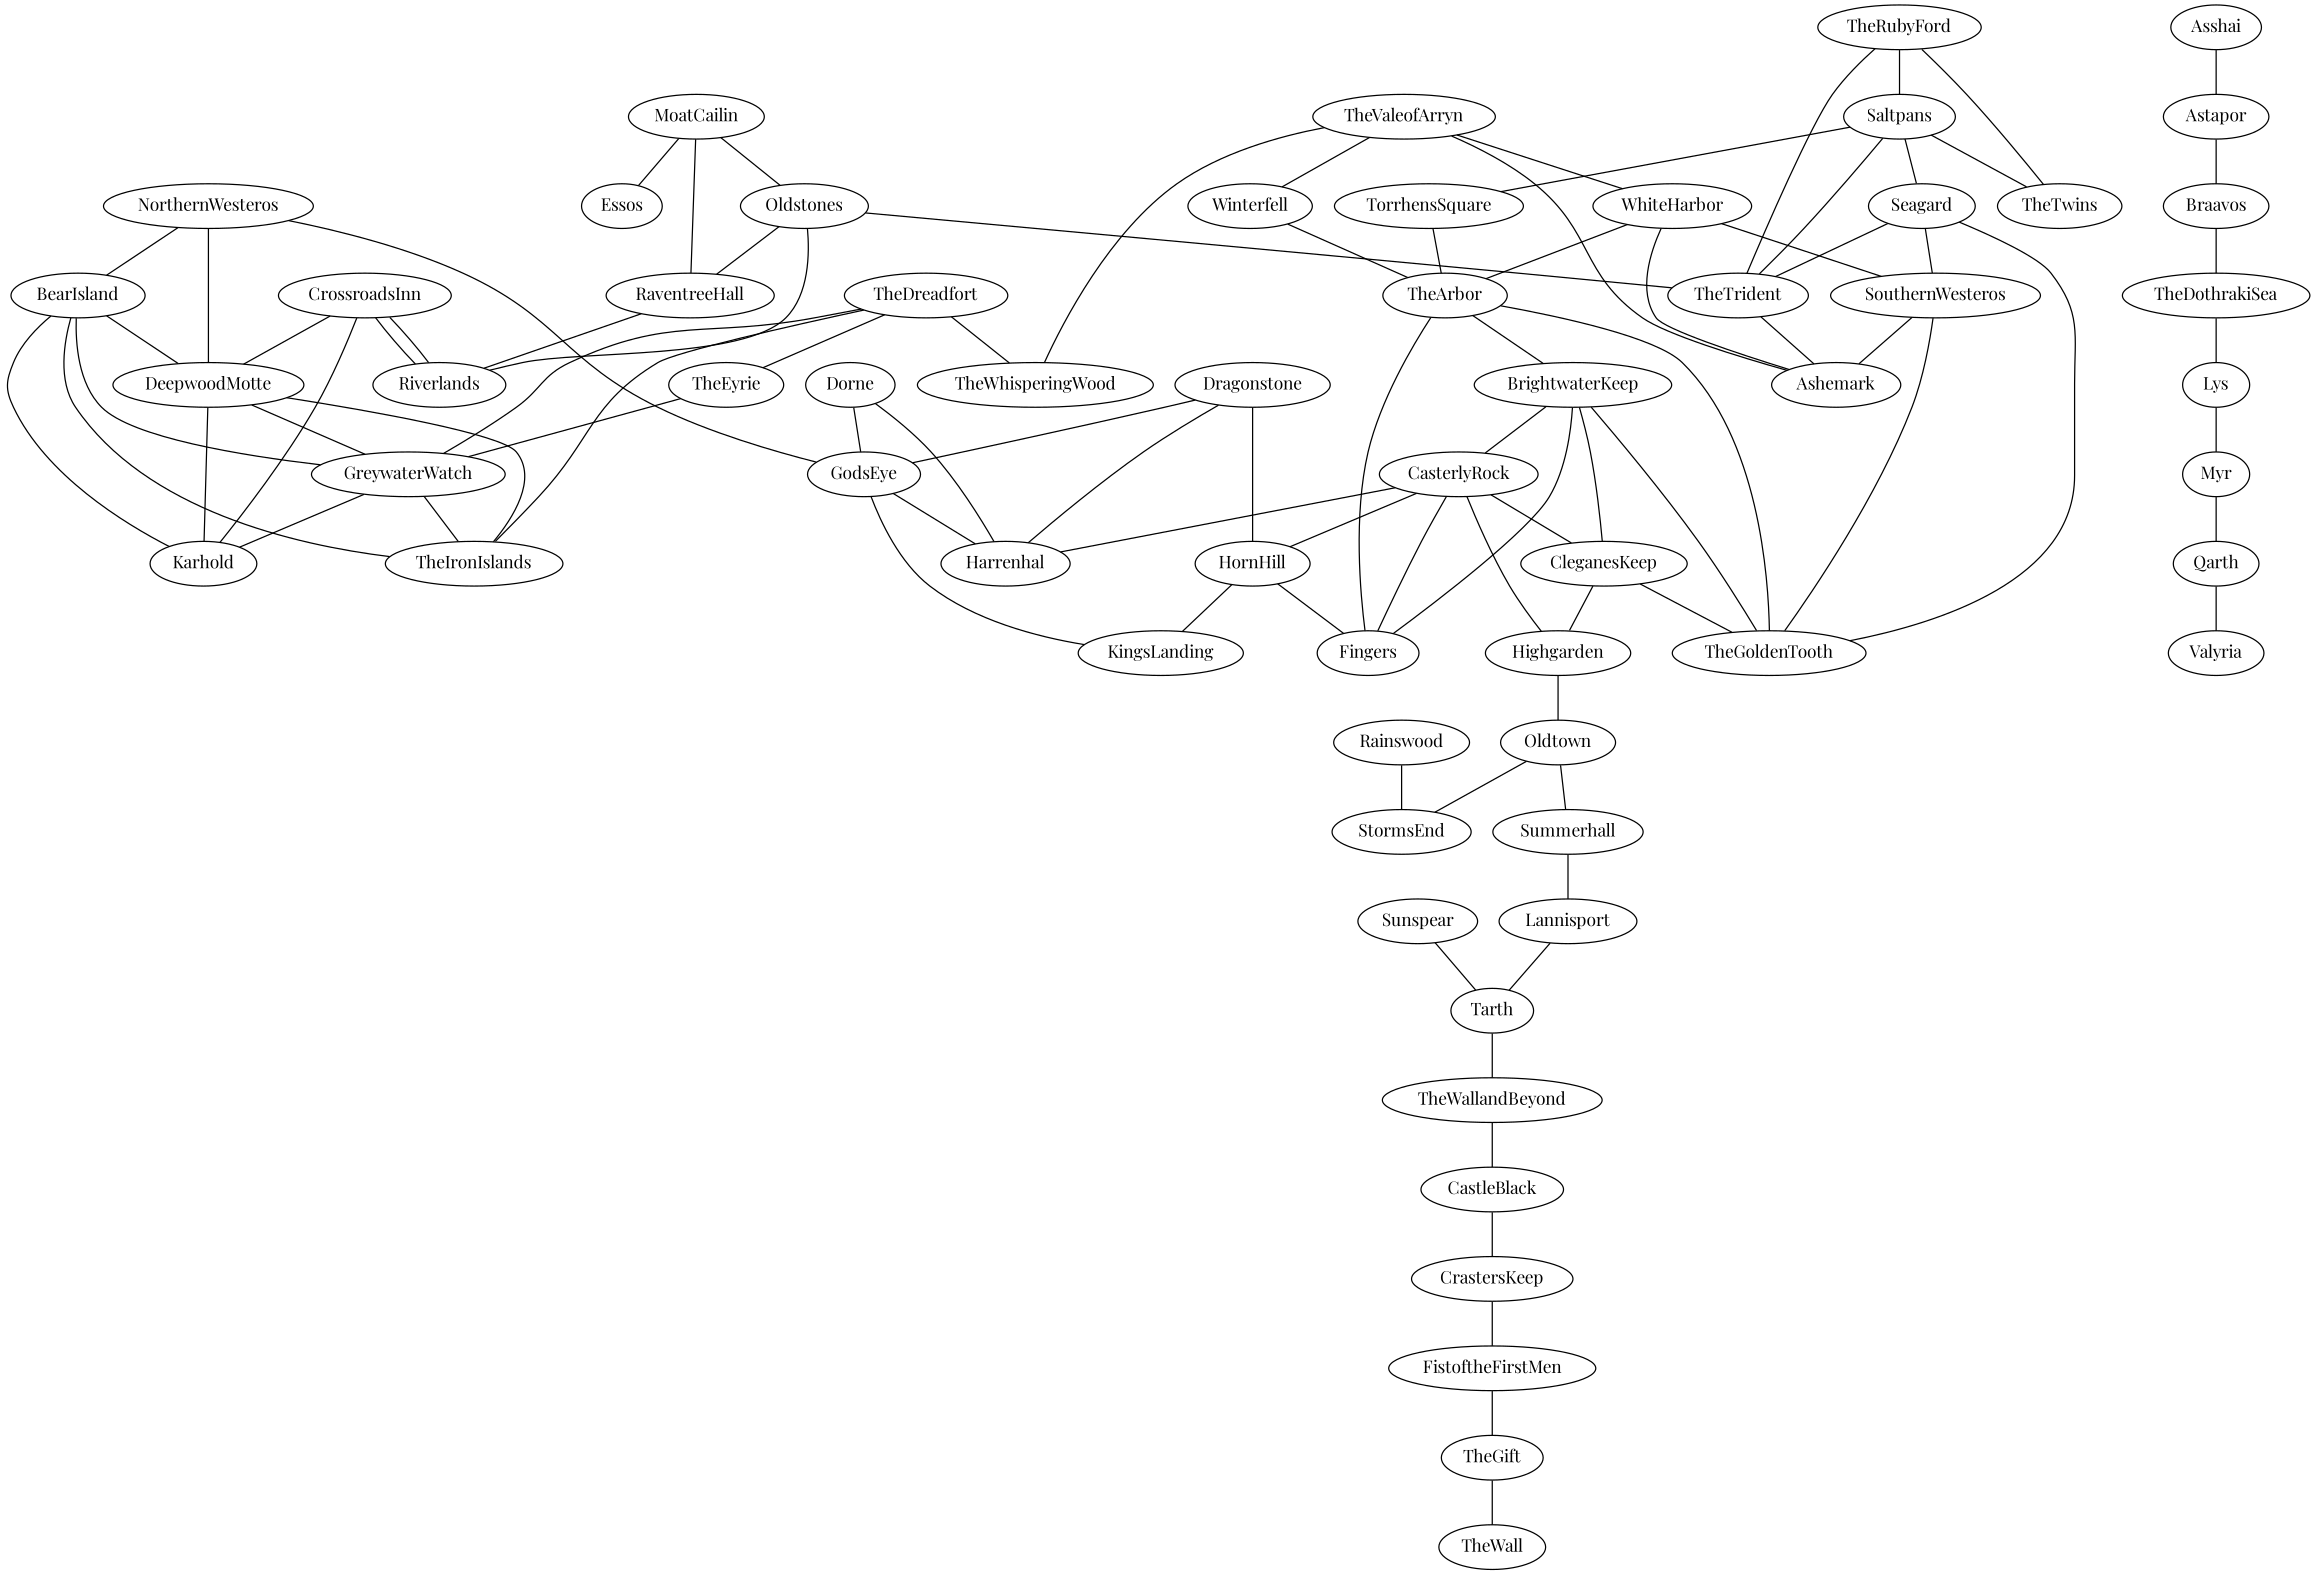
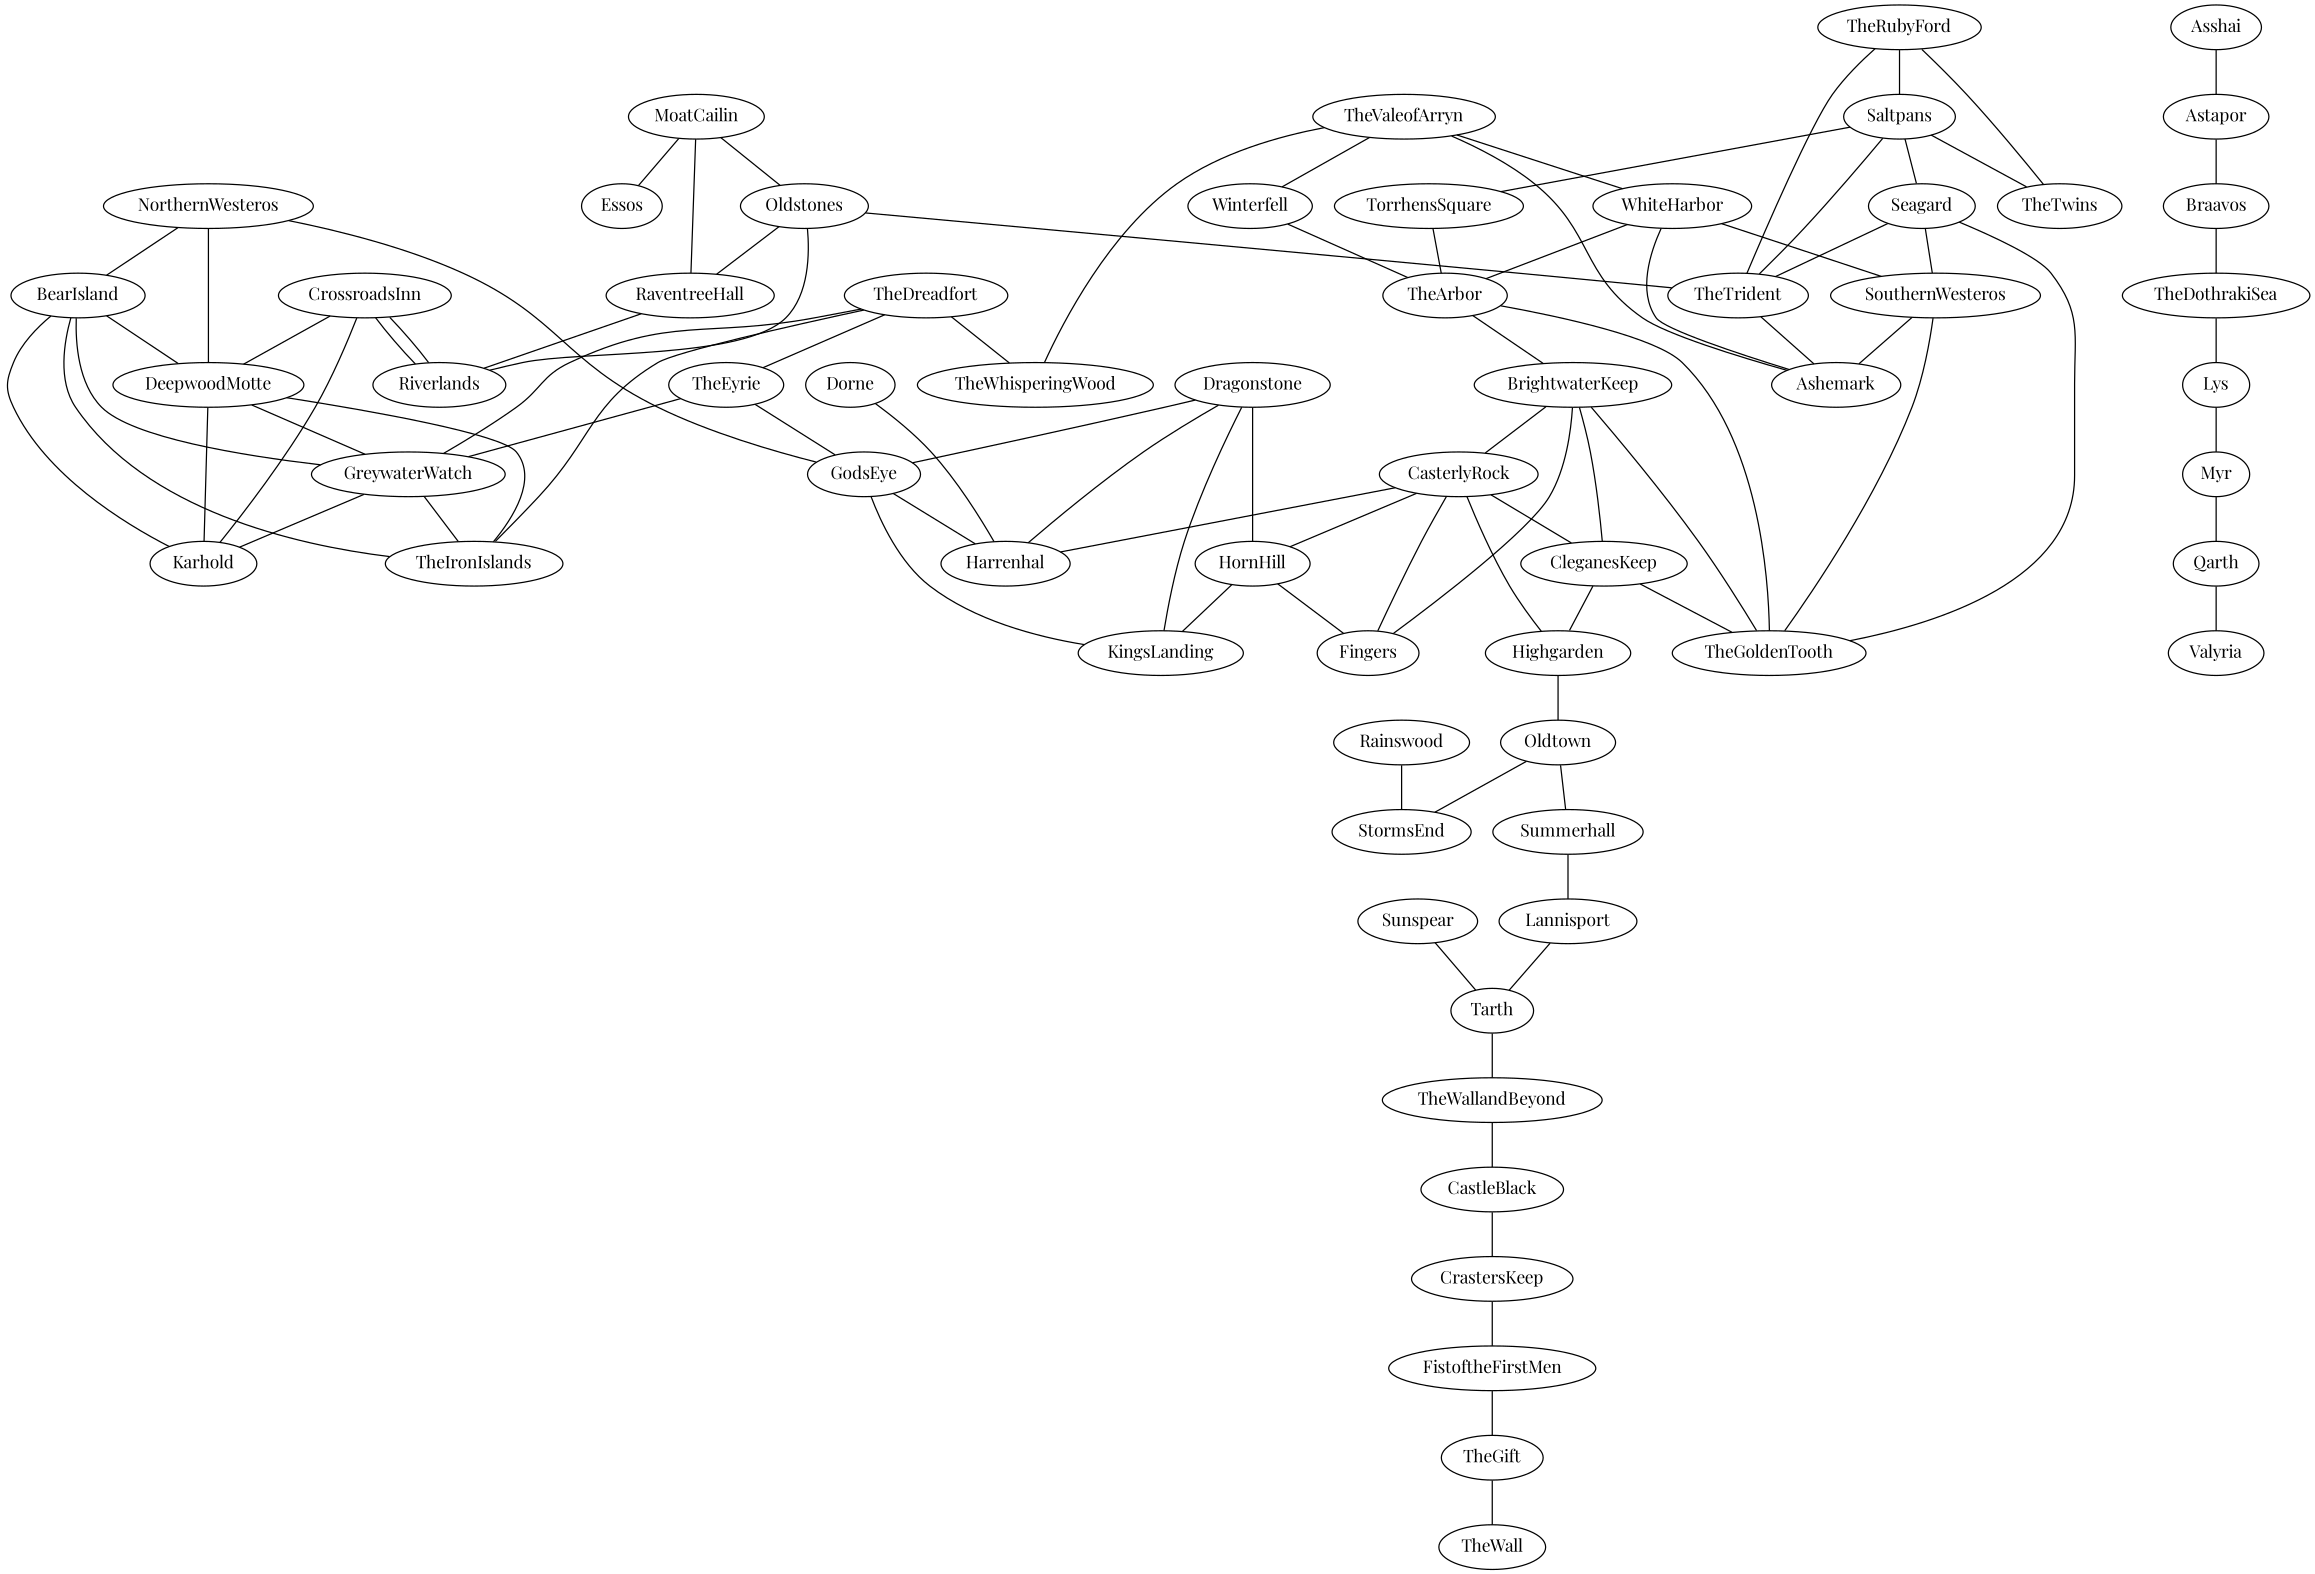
edge "Dorne" -- "GodsEye": now "TheEyrie" -- "GodsEye"
edge "TheArbor" -- "Fingers": removed
edge "Dragonstone" -- "KingsLanding": added
